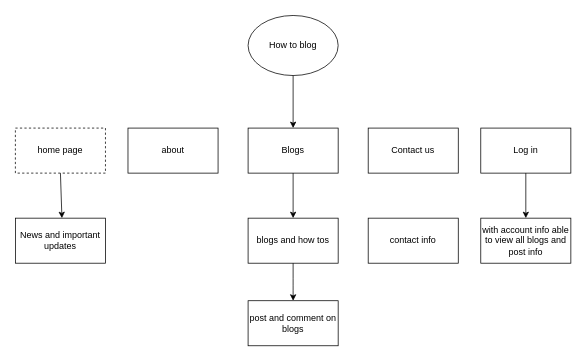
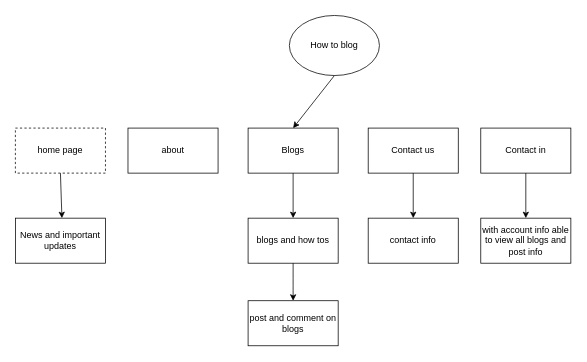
node "How to blog": moved (293, 45) -> (334, 45)
node "Log in": label "Log in" -> "Contact in"
edge "Contact us" -> "contact info": added
